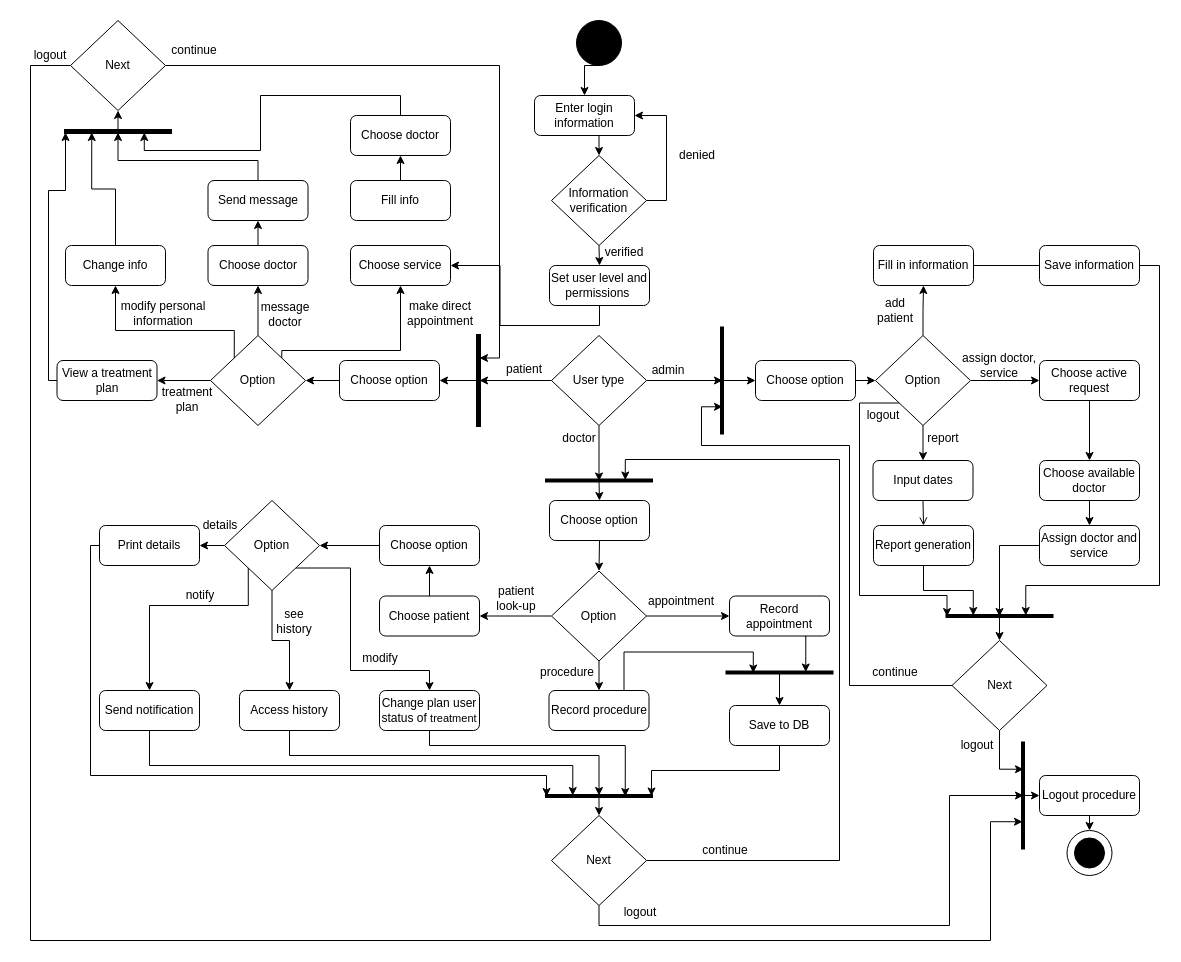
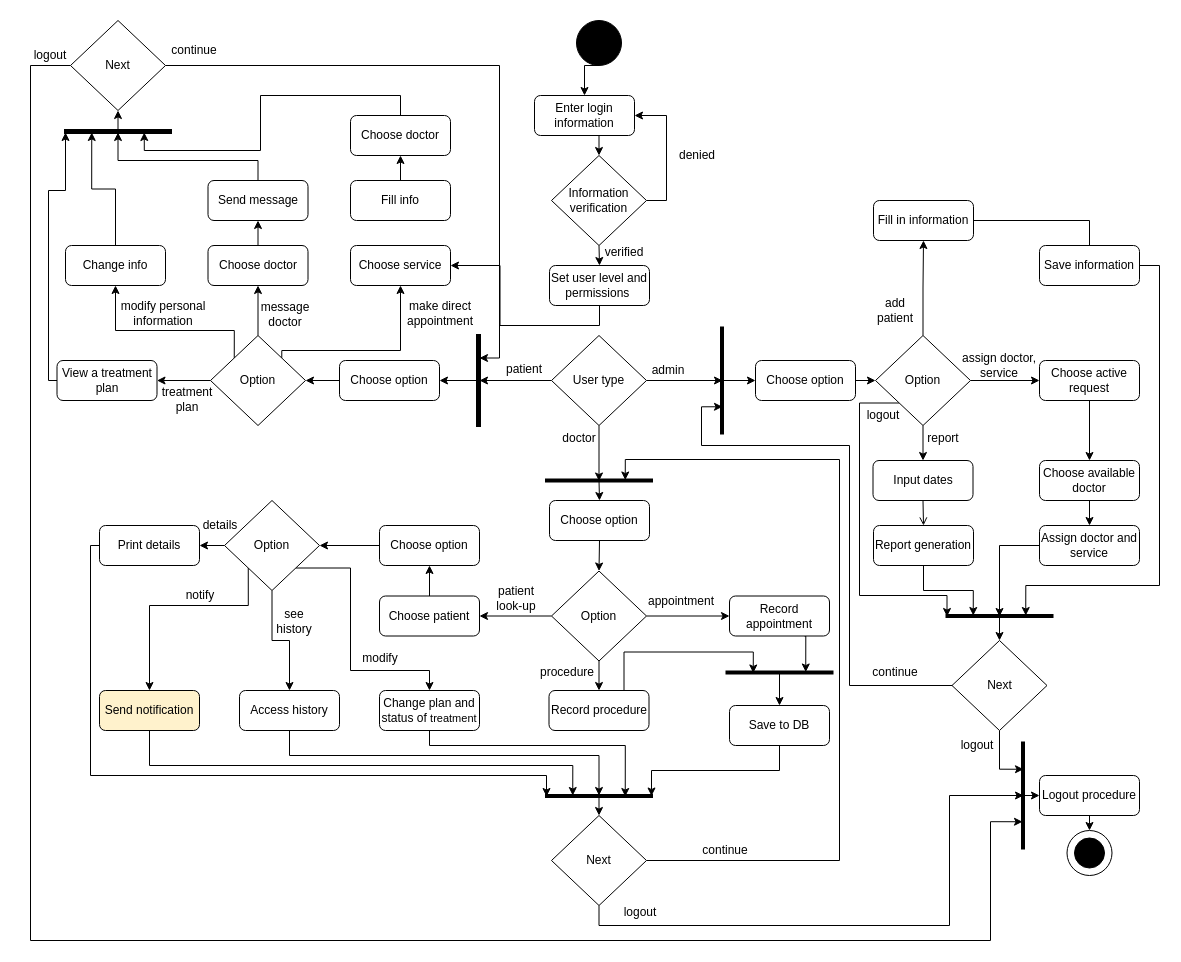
node "Fill in information": moved (924, 266) -> (924, 221)
node "Send notification": fillcolor #ffffff -> #fff2cc
node "Change plan user status of treatment": label "Change plan user status of treatment" -> "Change plan and status of treatment"
